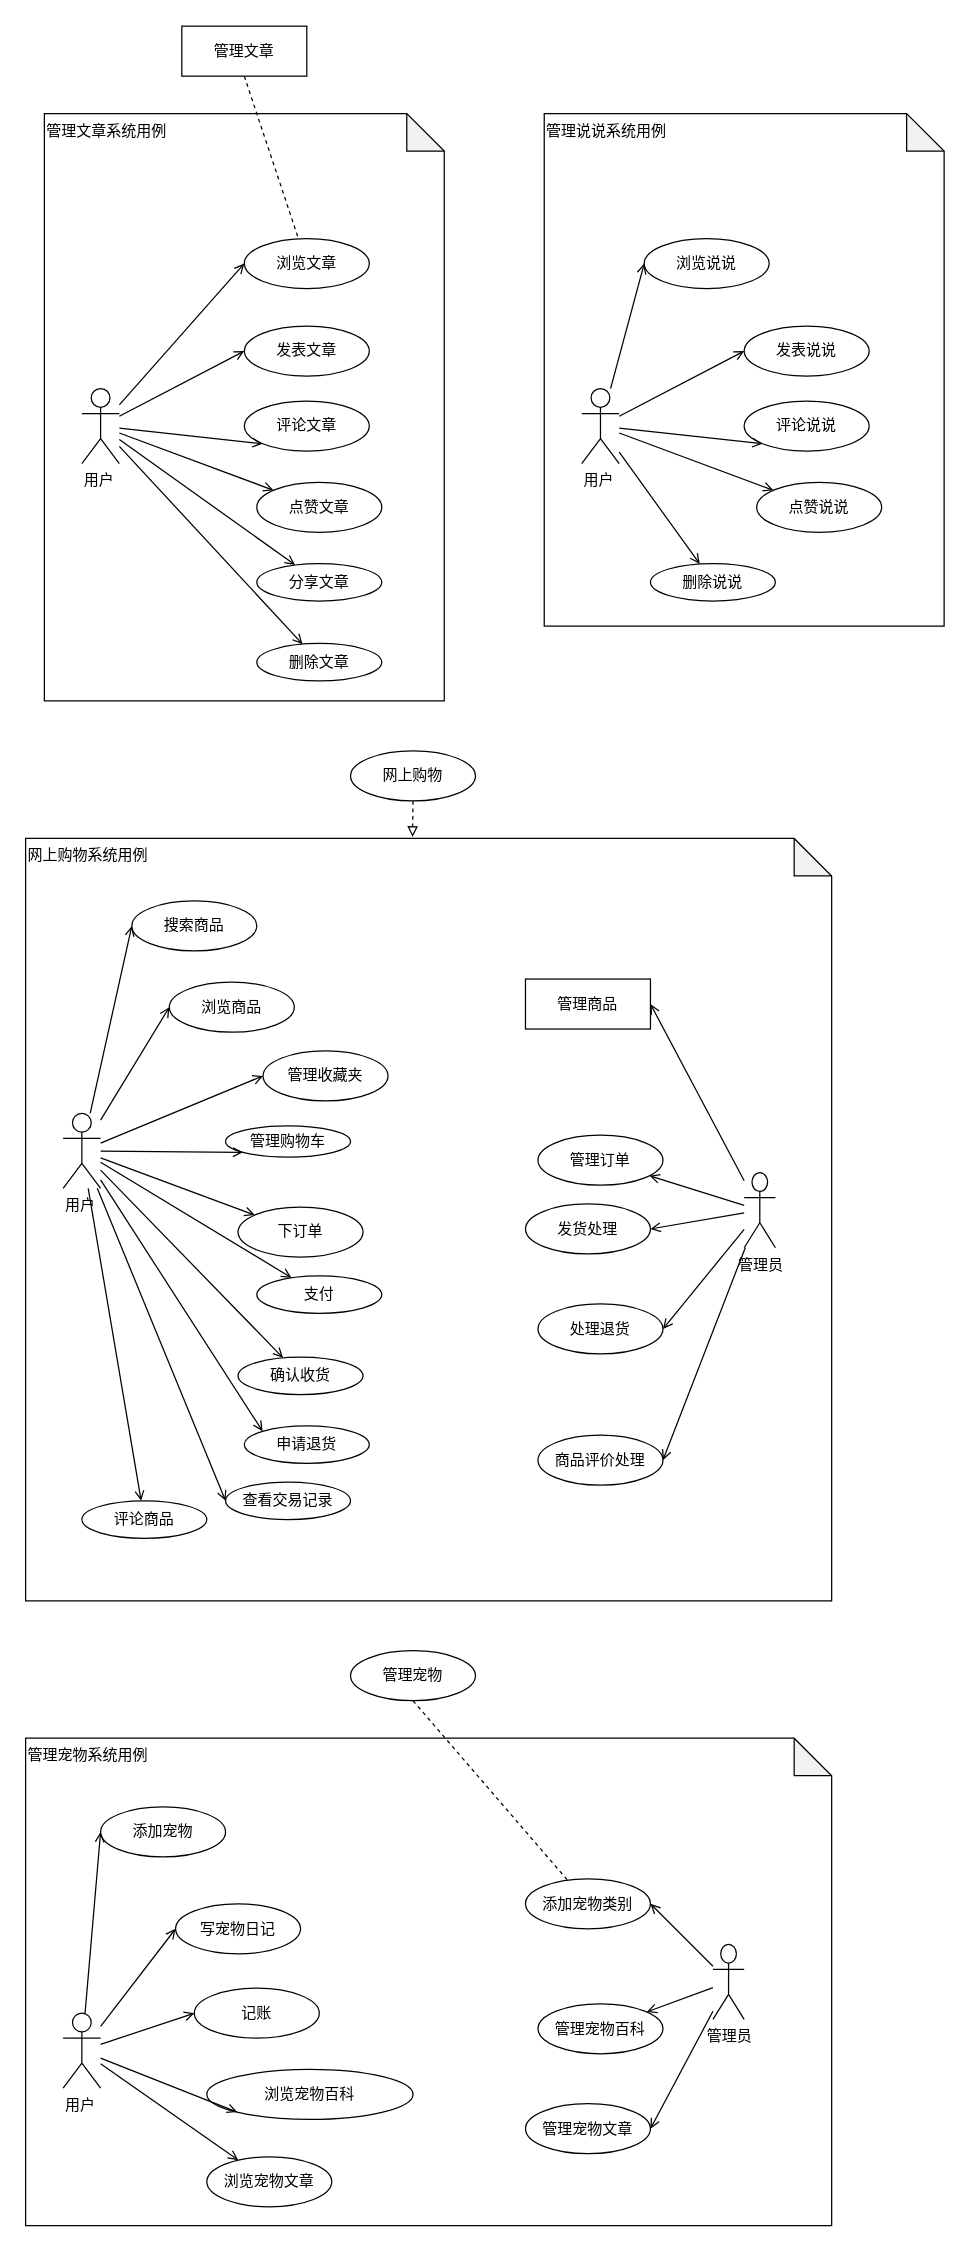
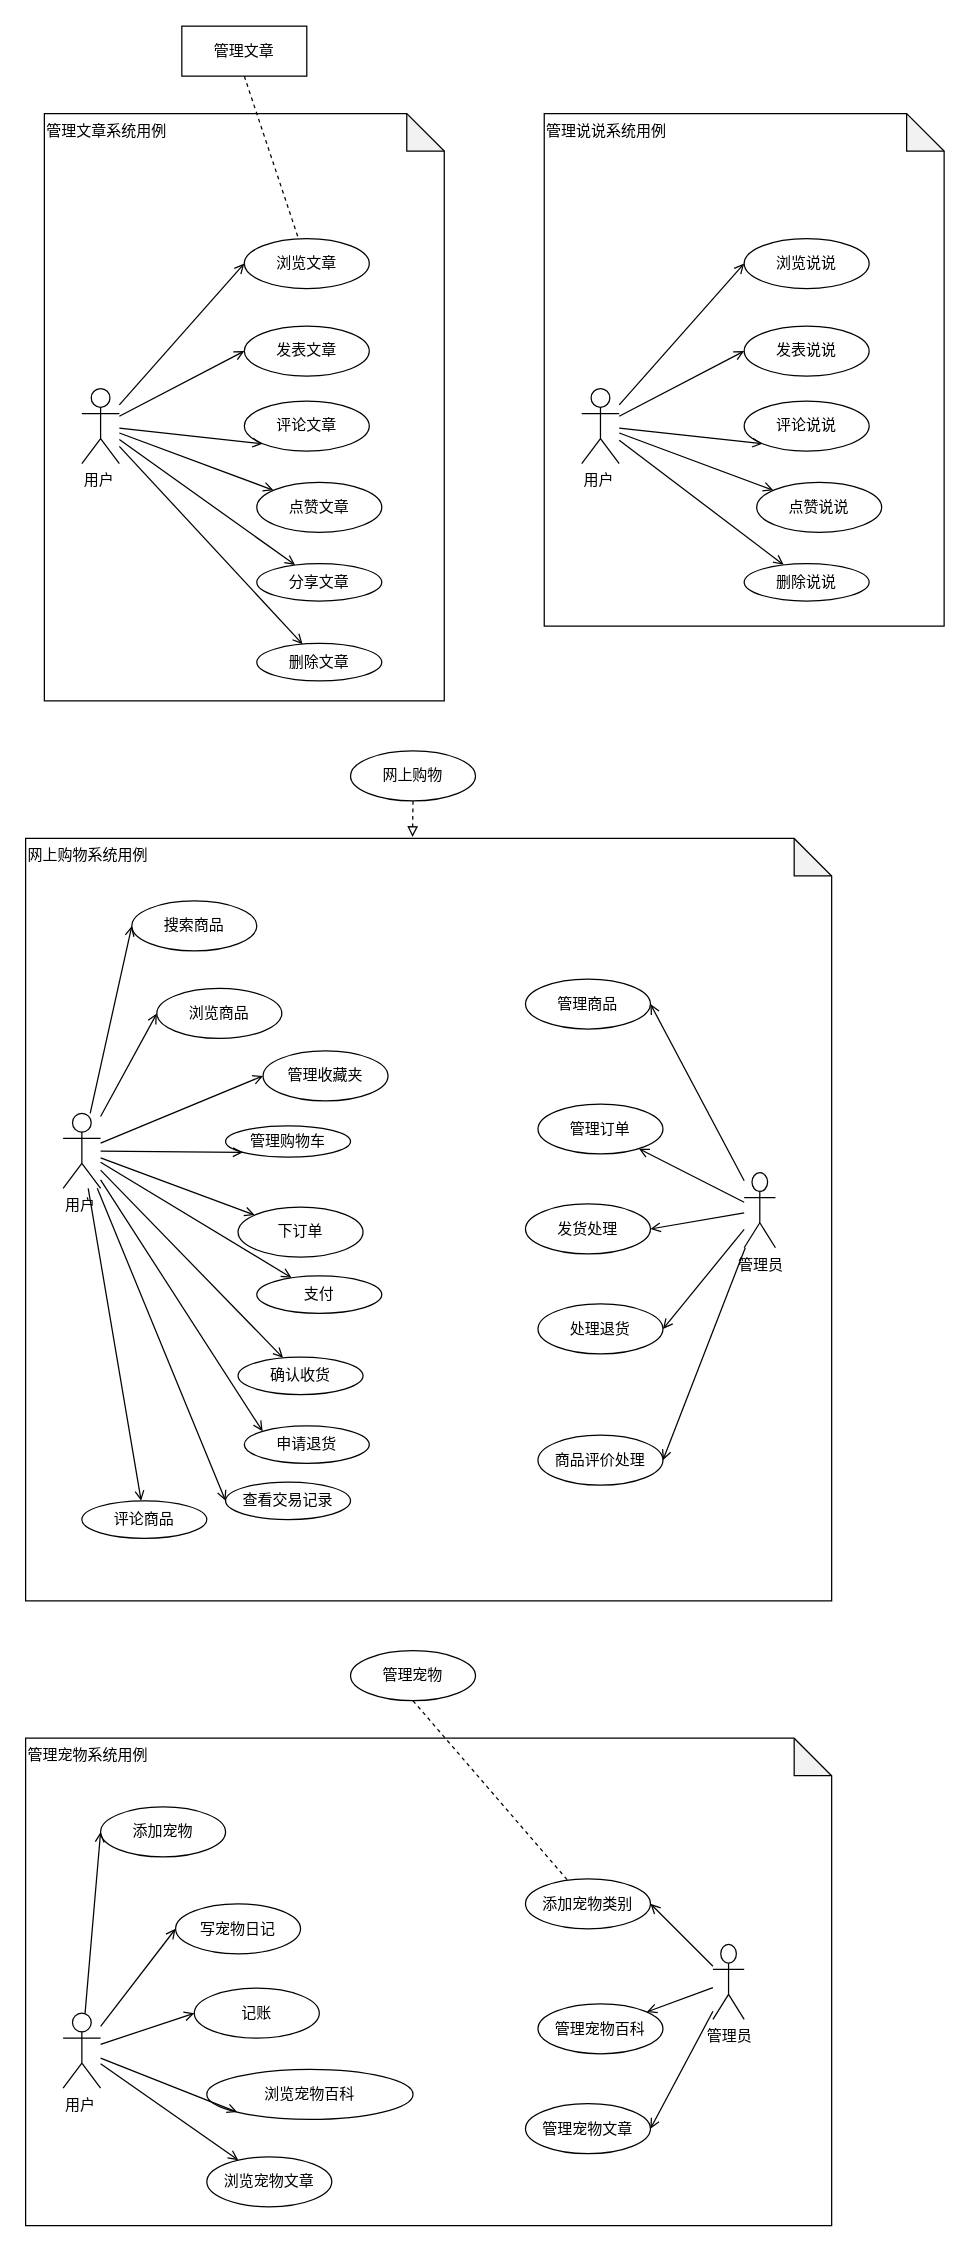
node "浏览说说": moved (707, 263) -> (807, 263)
node "删除说说": moved (713, 582) -> (807, 582)
node "管理商品": shape rectangle -> ellipse
node "浏览商品": moved (232, 1007) -> (219, 1013)
node "管理订单": moved (601, 1160) -> (601, 1129)
